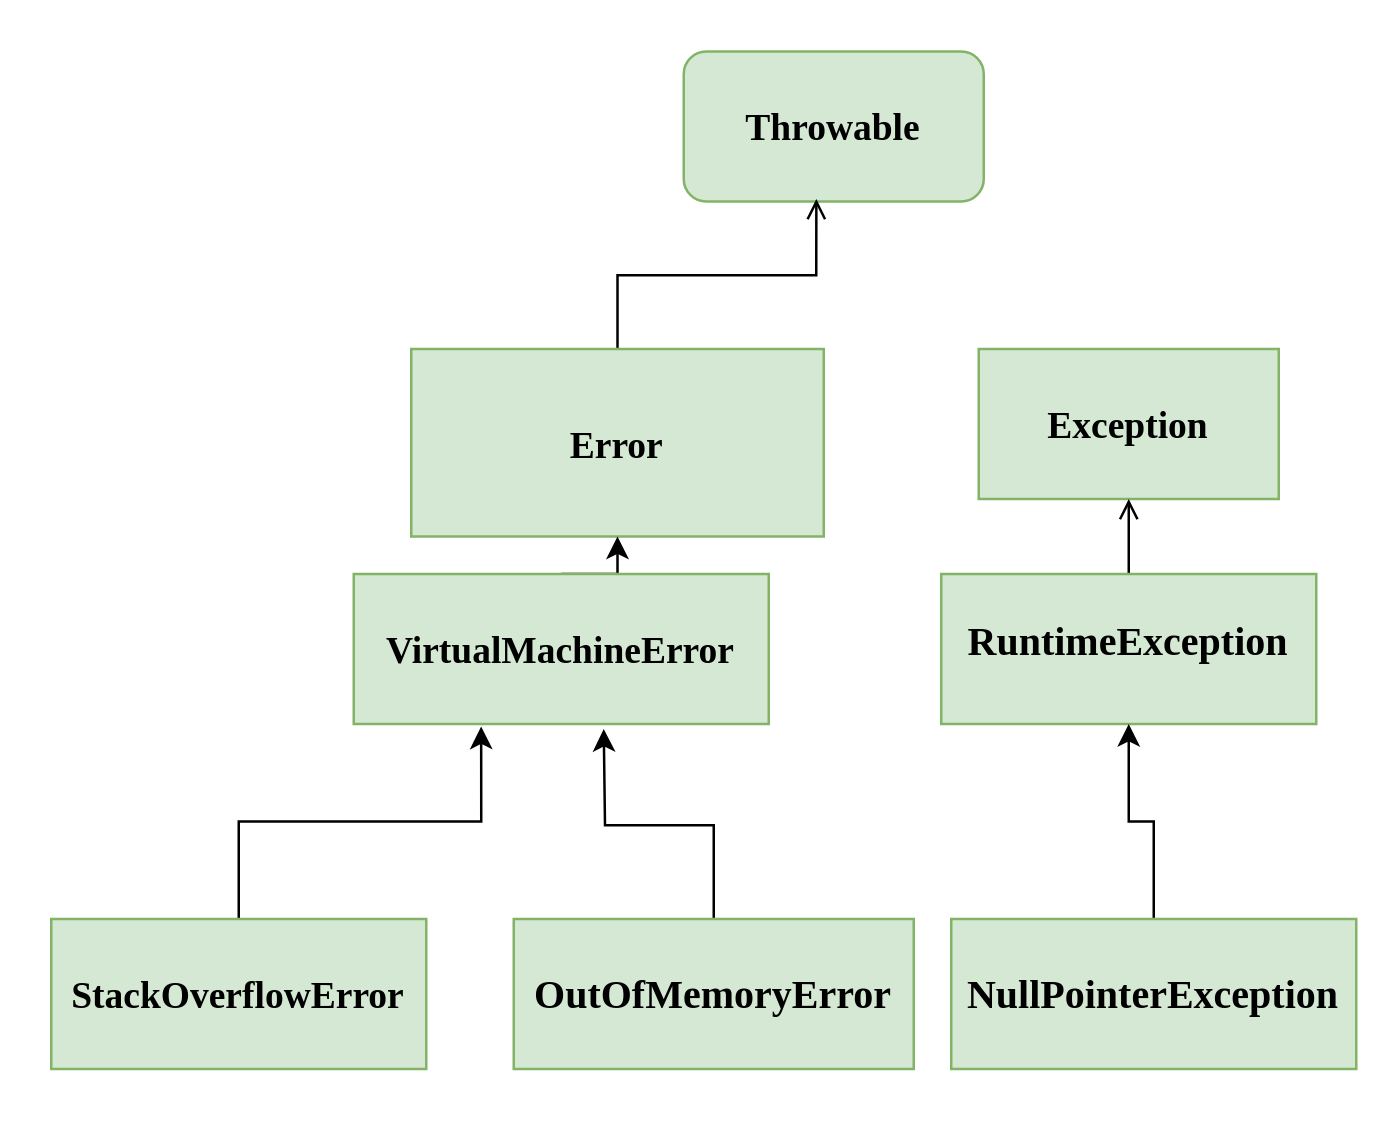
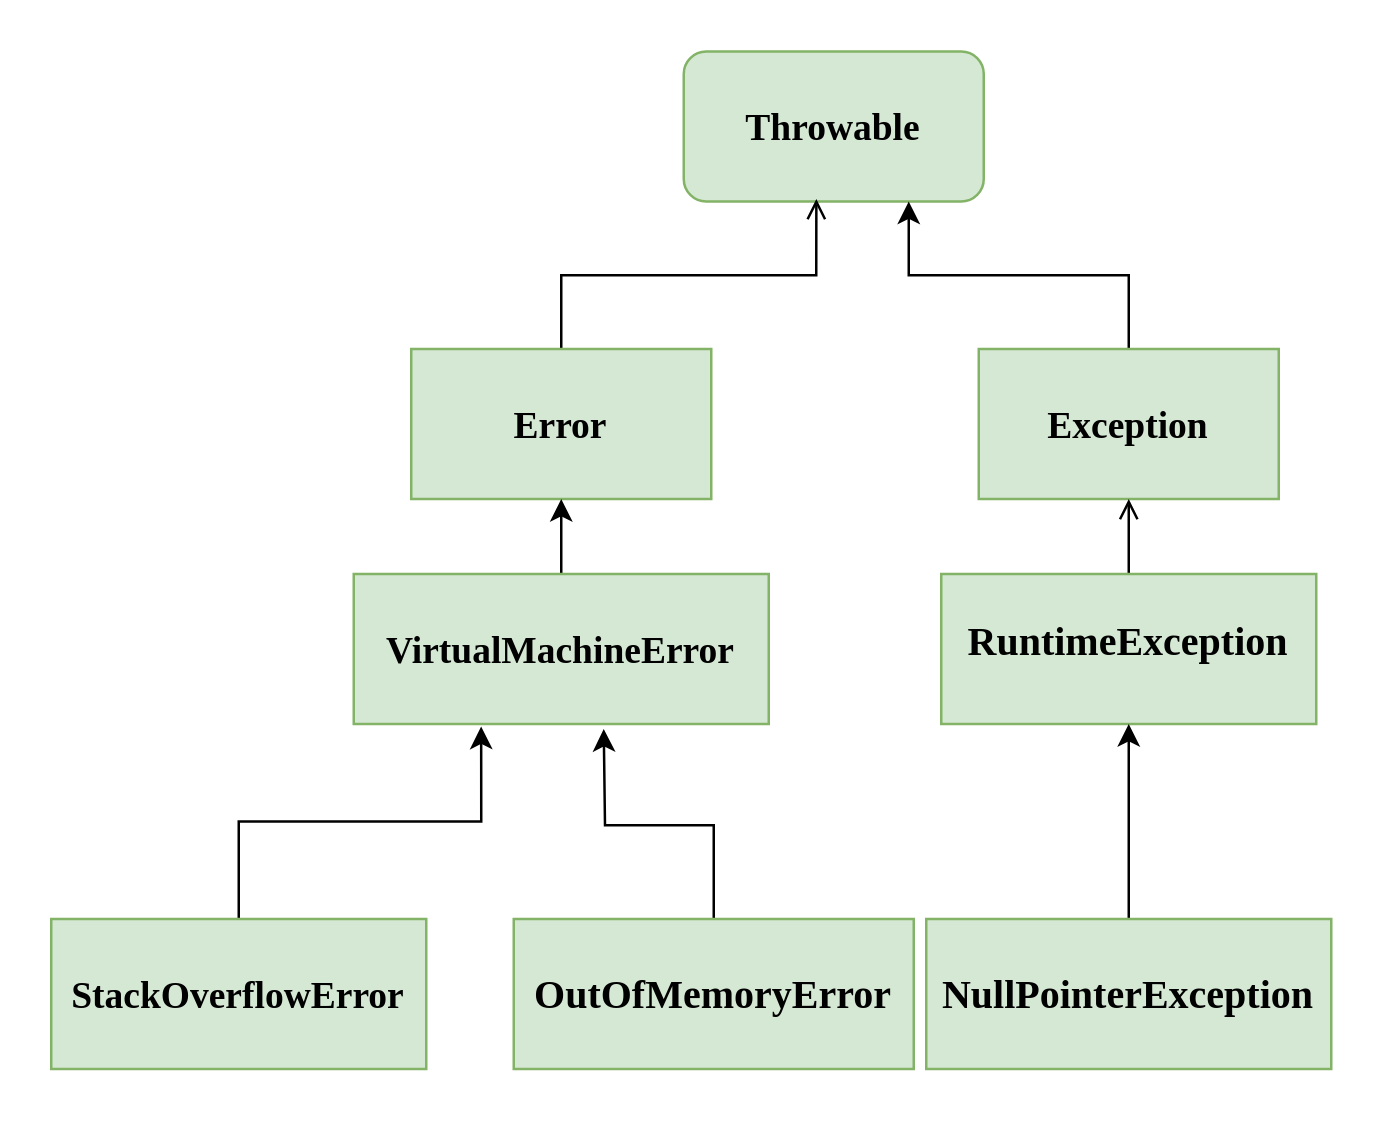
edge "Exception" -> "Throwable": added
node "Error": size 413x188 -> 300x150
node "NullPointerException": moved (1154, 994) -> (1129, 994)
